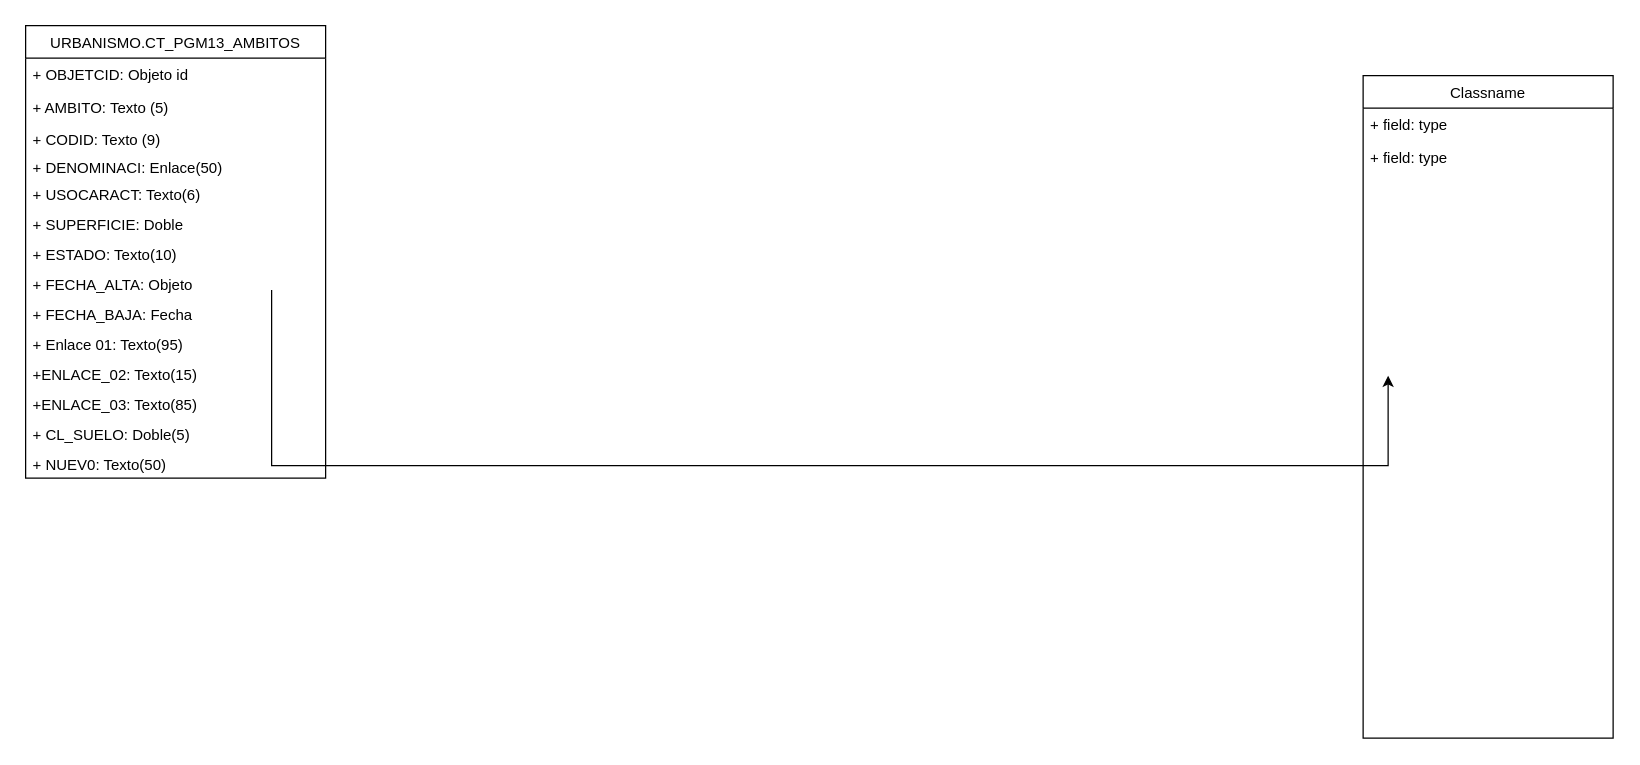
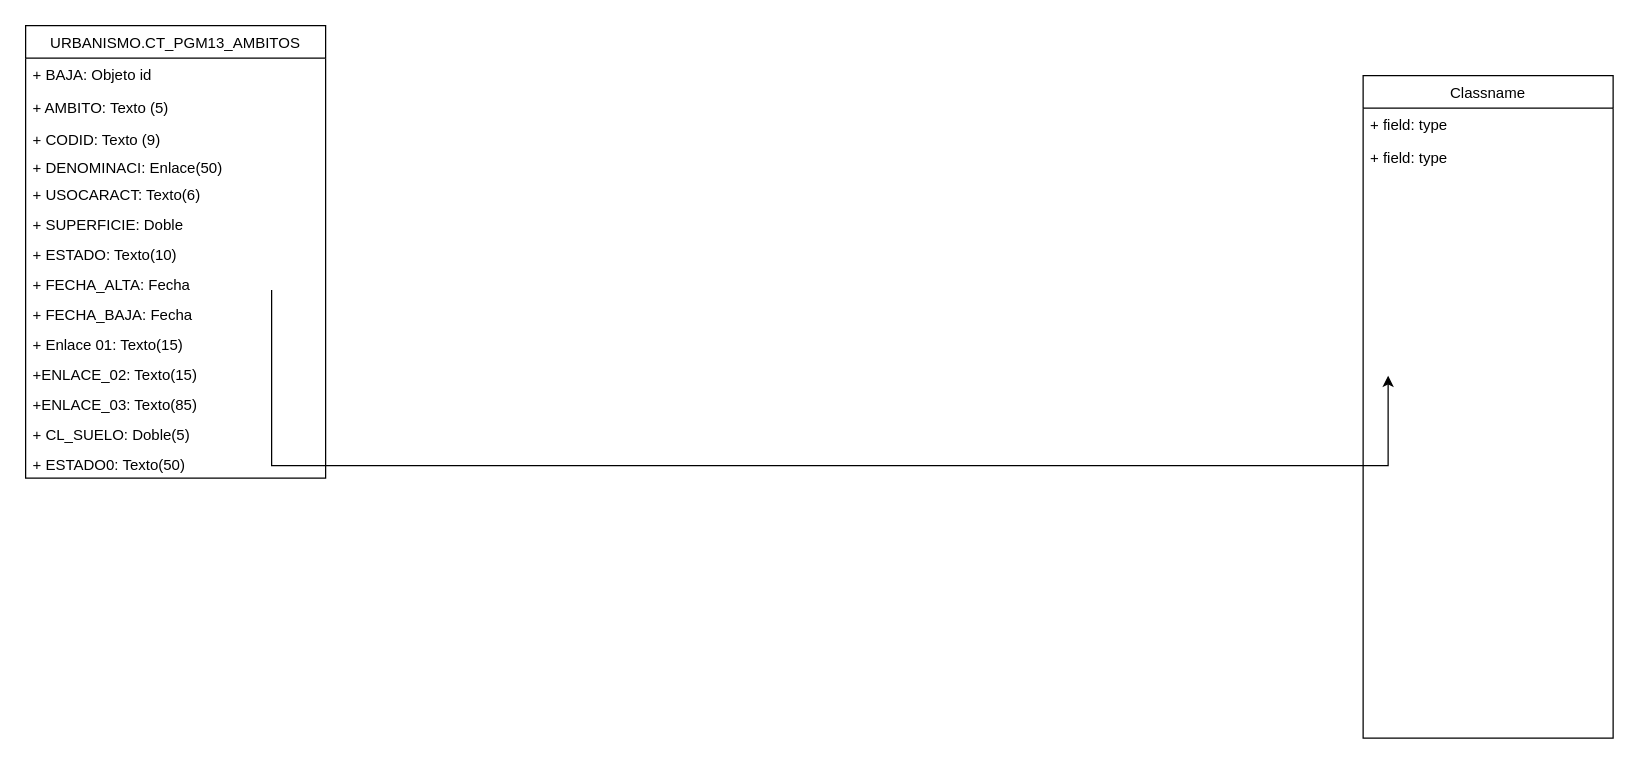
node "+ OBJETCID: Objeto id": label "+ OBJETCID: Objeto id" -> "+ BAJA: Objeto id"
node "+ FECHA_ALTA: Objeto": label "+ FECHA_ALTA: Objeto" -> "+ FECHA_ALTA: Fecha"
node "+ Enlace 01: Texto(95)": label "+ Enlace 01: Texto(95)" -> "+ Enlace 01: Texto(15)"
node "+ NUEV0: Texto(50)": label "+ NUEV0: Texto(50)" -> "+ ESTADO0: Texto(50)"
